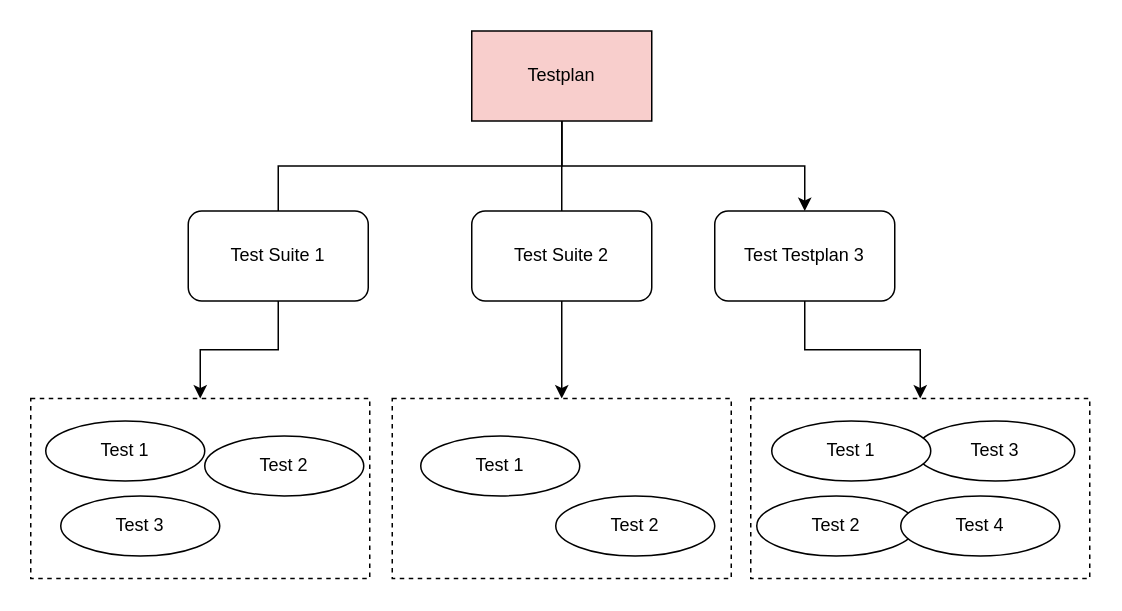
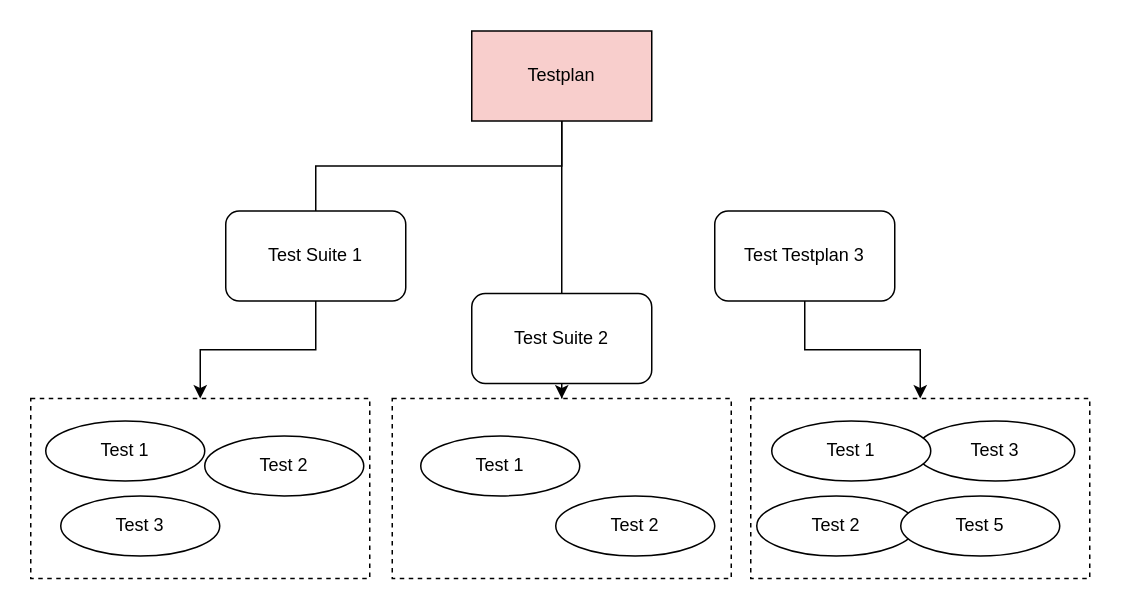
edge "Testplan" -> "Test Testplan 3": removed
node "Test Suite 1": moved (278, 256) -> (316, 256)
node "Test Suite 2": moved (562, 256) -> (562, 338)
node "Test 4": label "Test 4" -> "Test 5"
